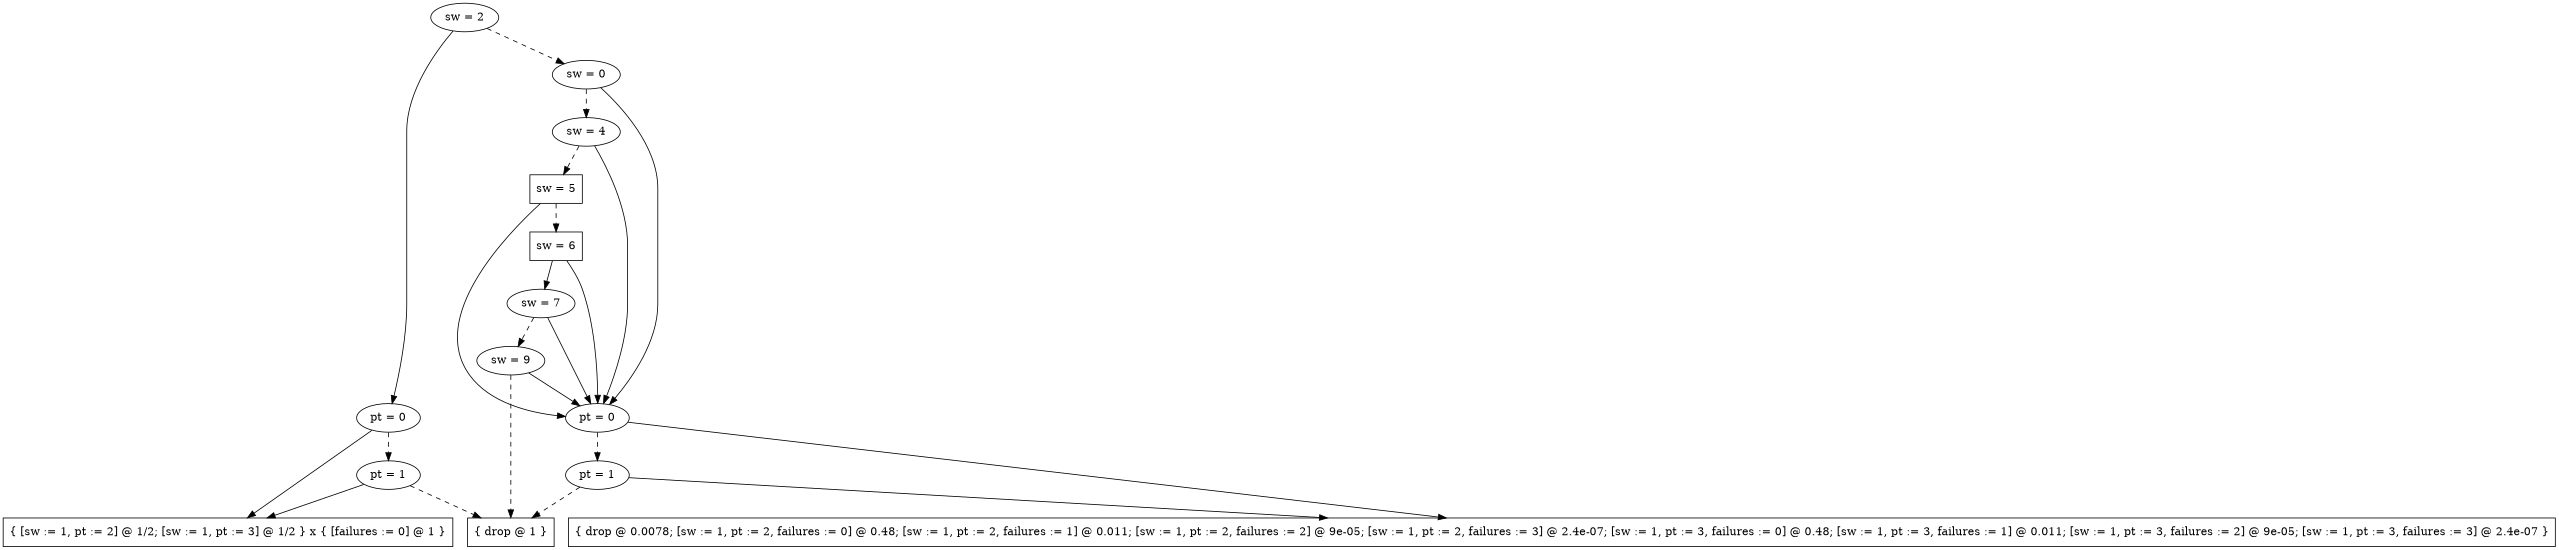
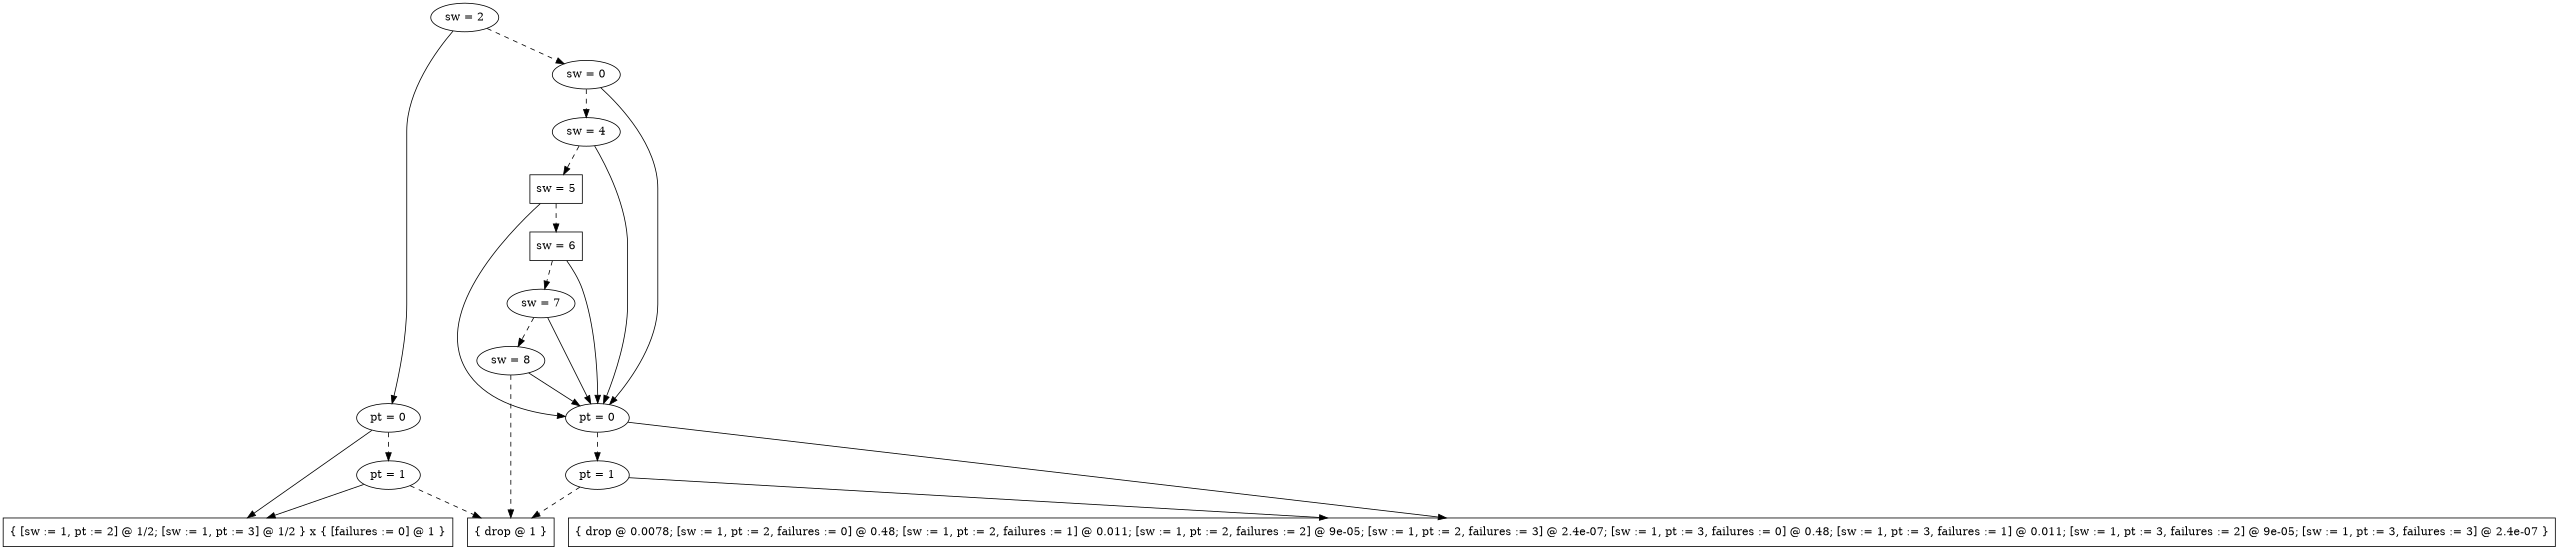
edge "sw = 6" -> "sw = 7": style solid -> dashed
node "sw = 9": label "sw = 9" -> "sw = 8"
